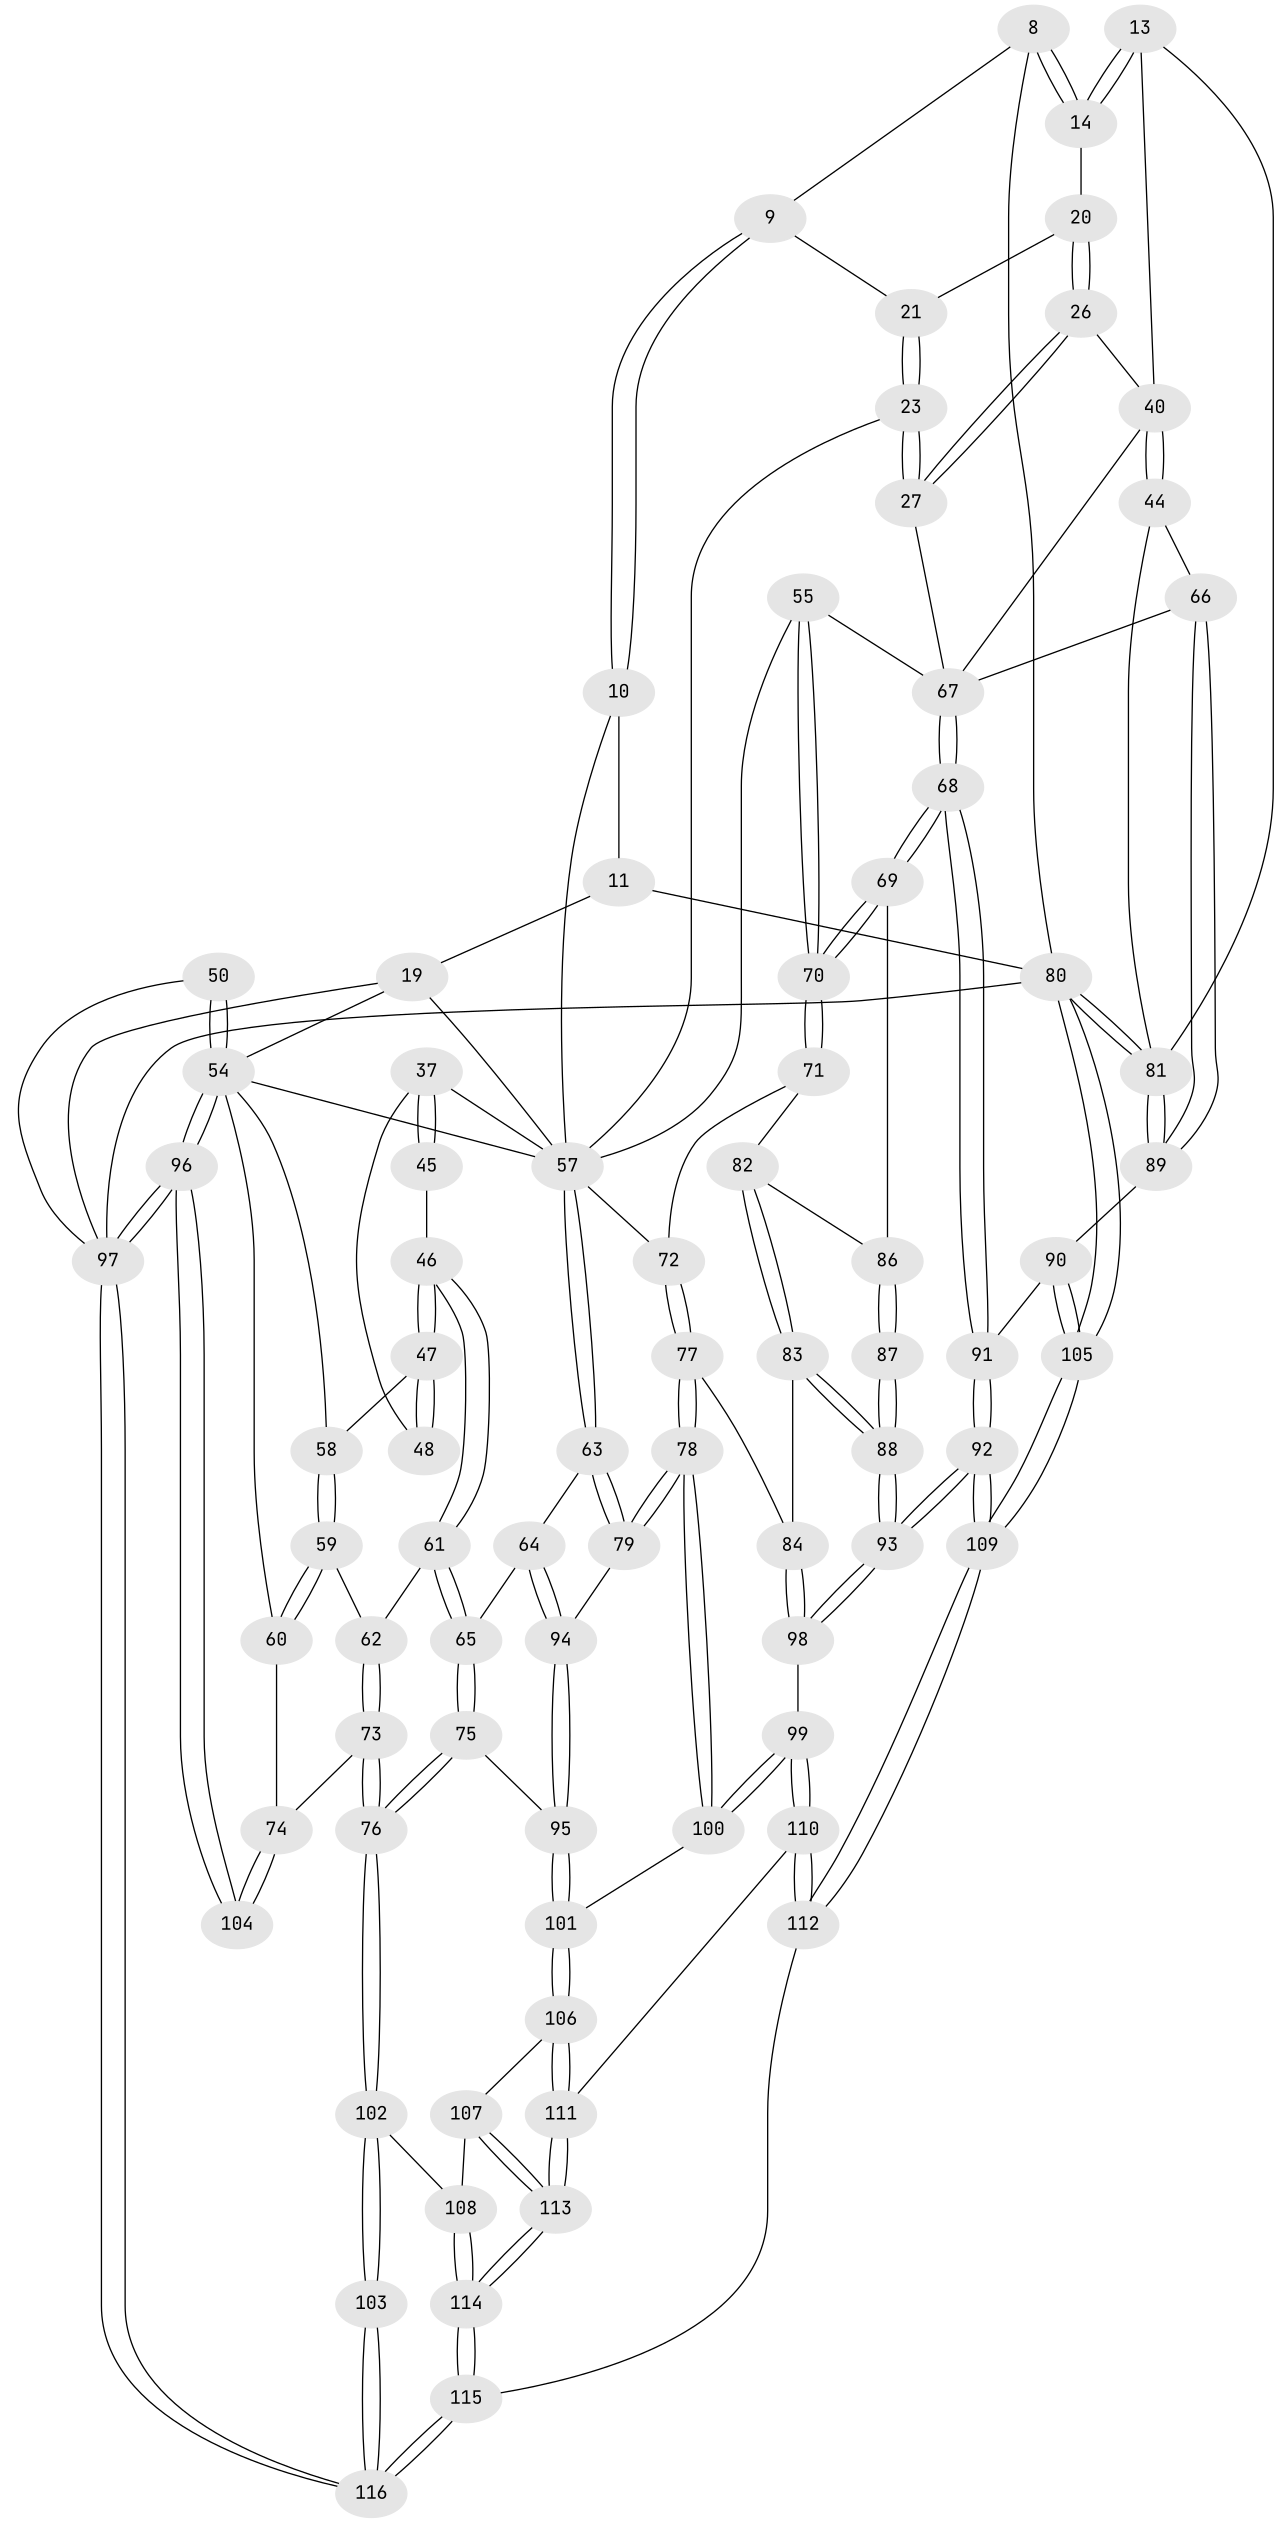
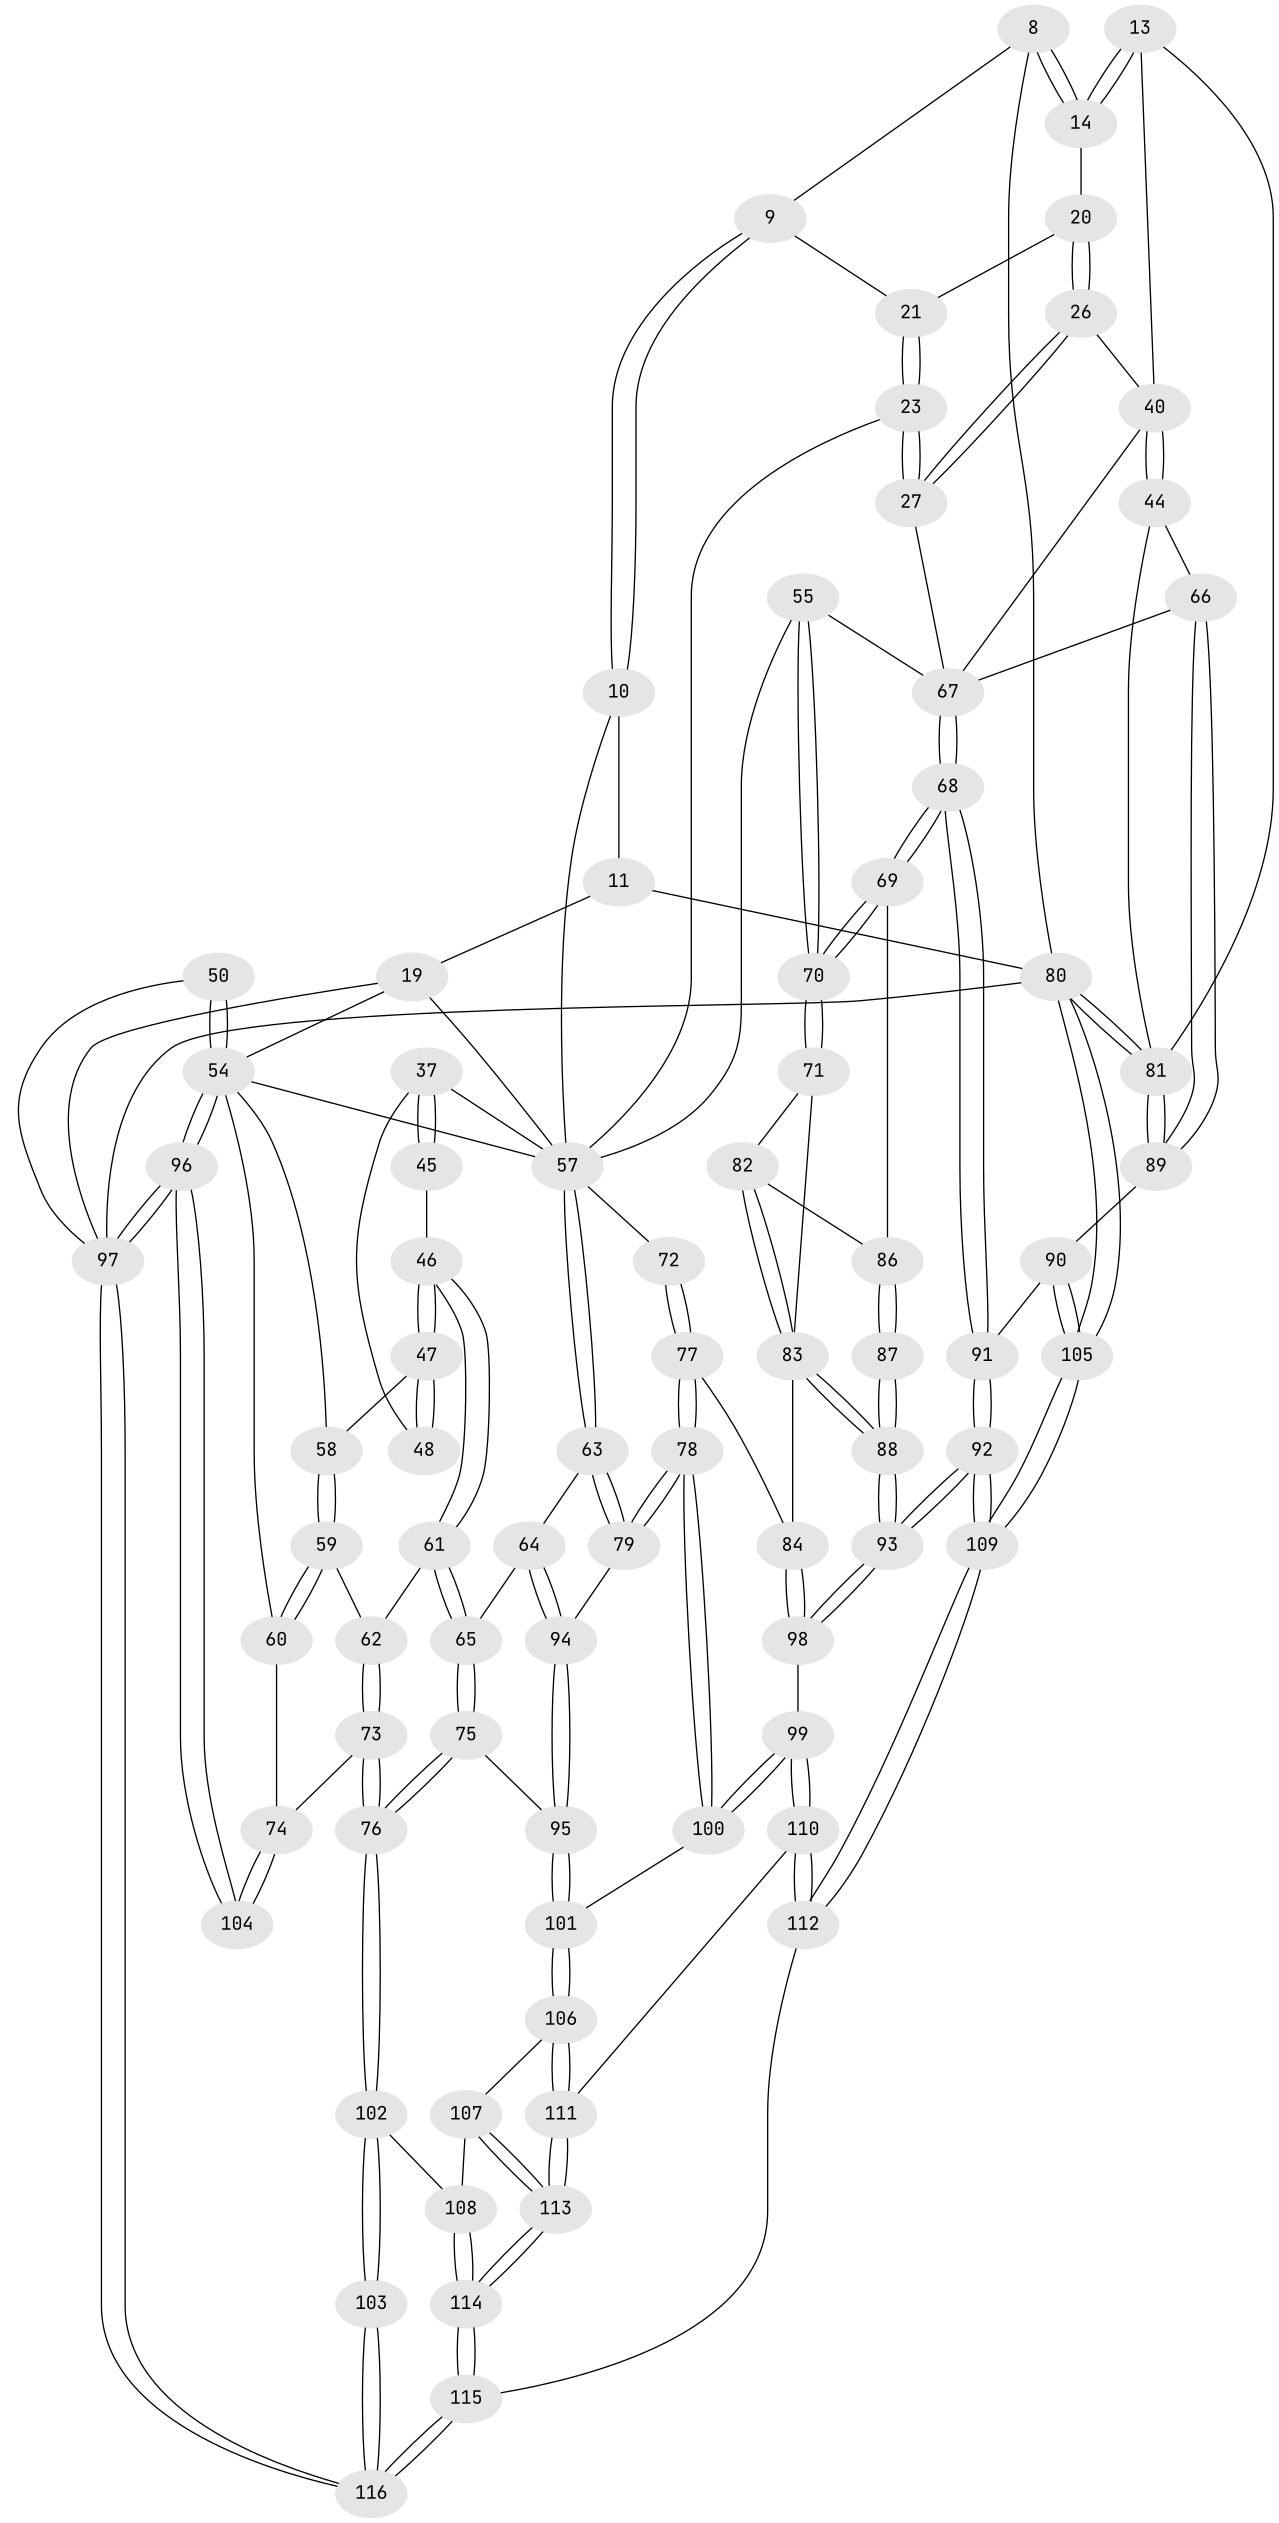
edge "71" -- "72": now "71" -- "83"
